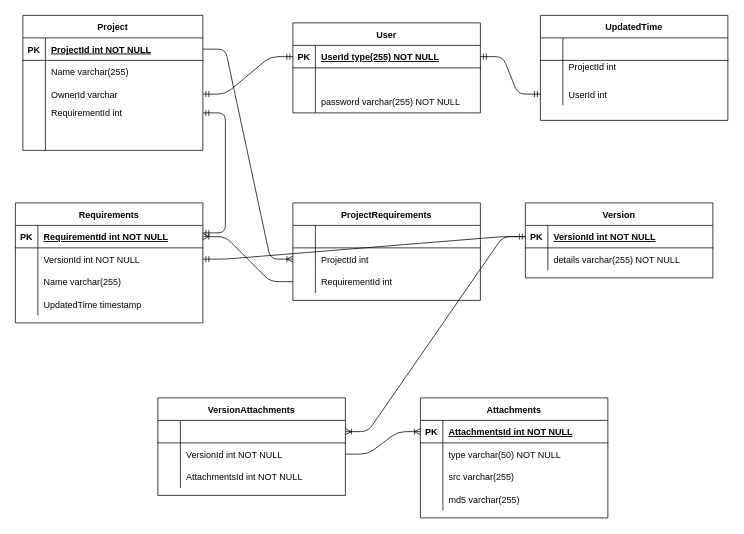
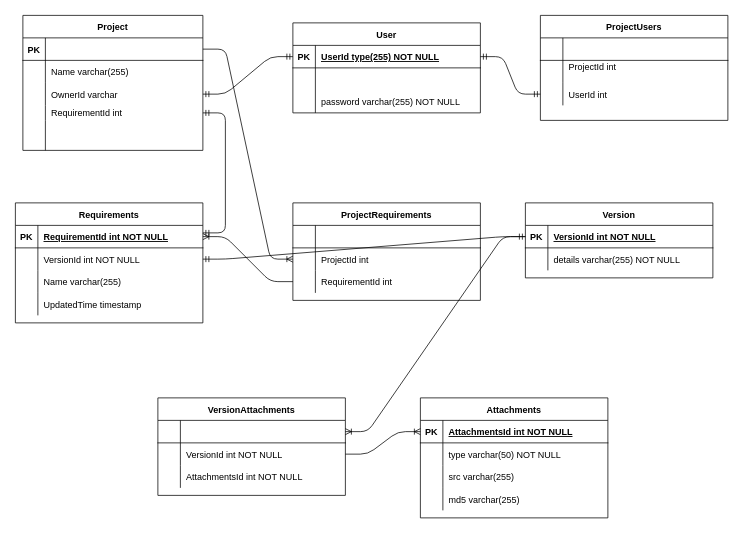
node "UpdatedTime": label "UpdatedTime" -> "ProjectUsers"
node "ProjectId int NOT NULL": removed
